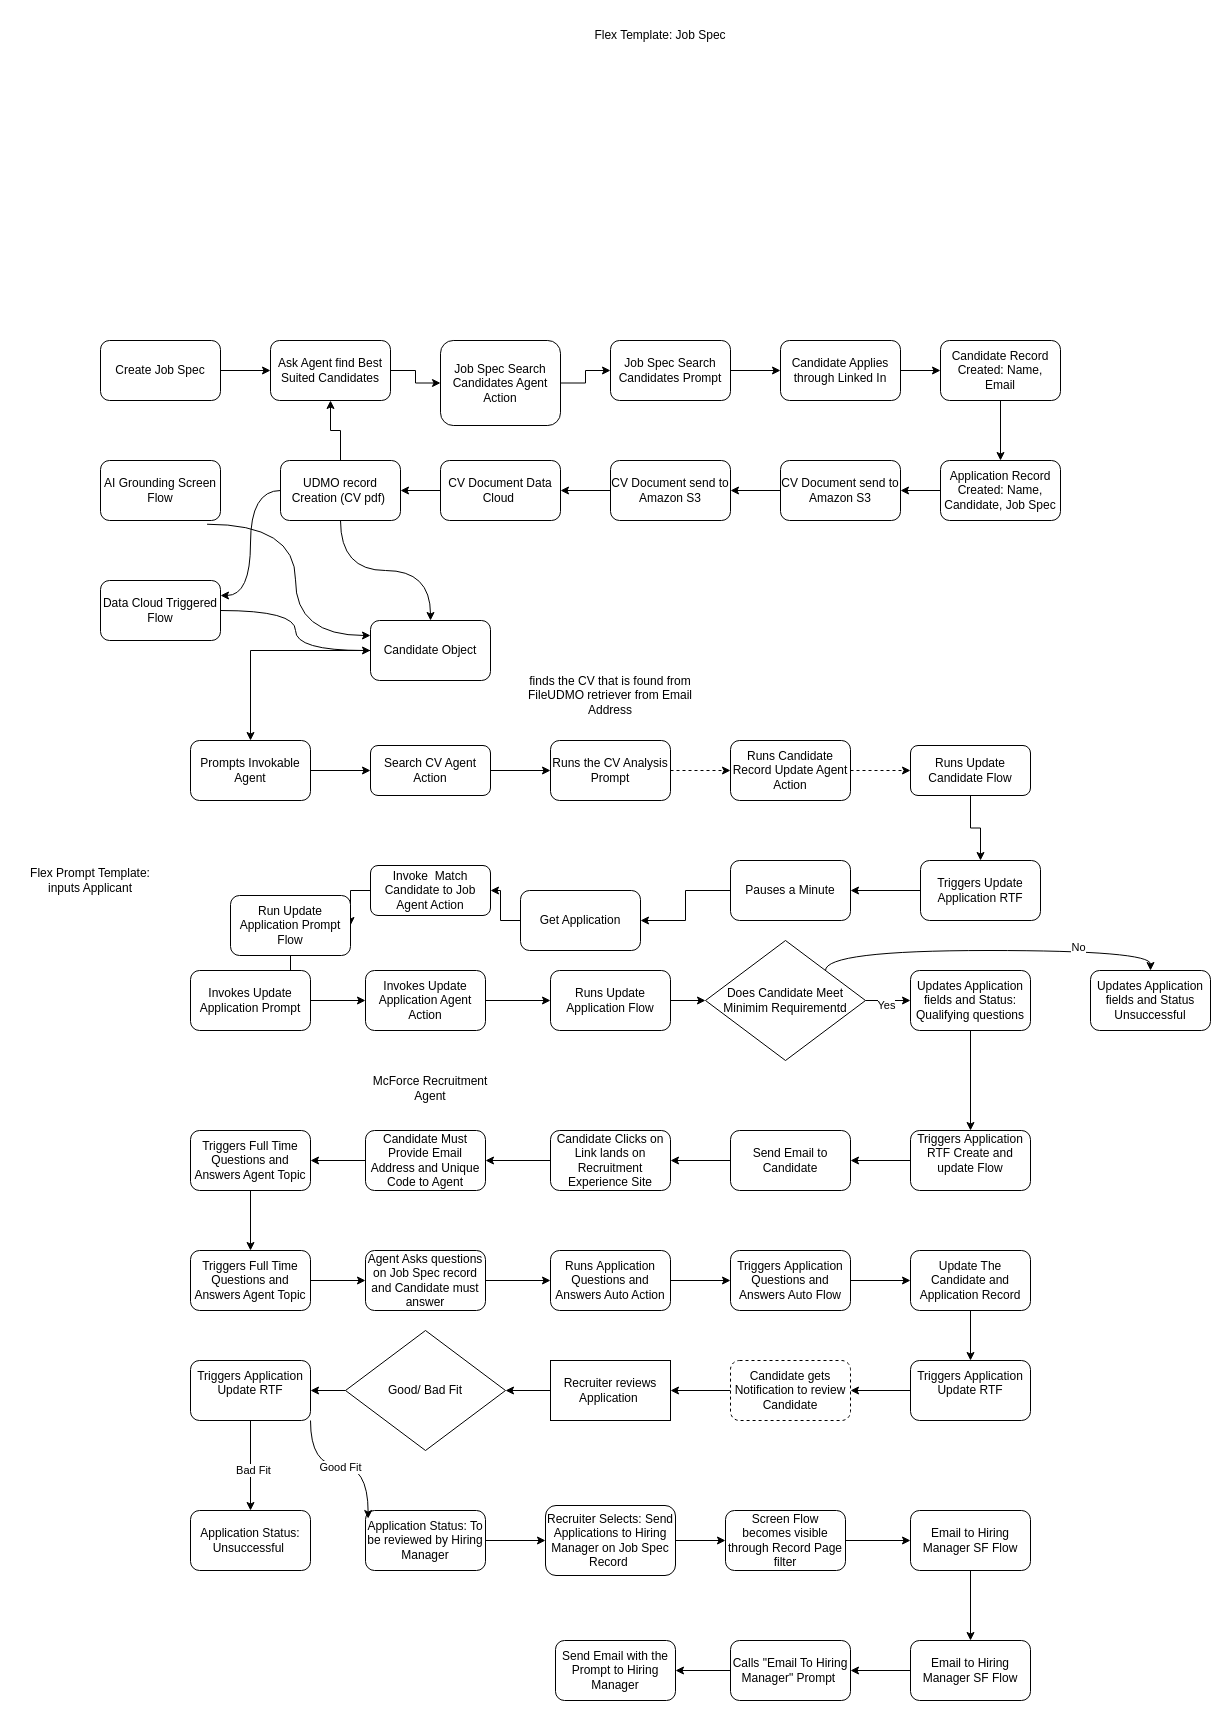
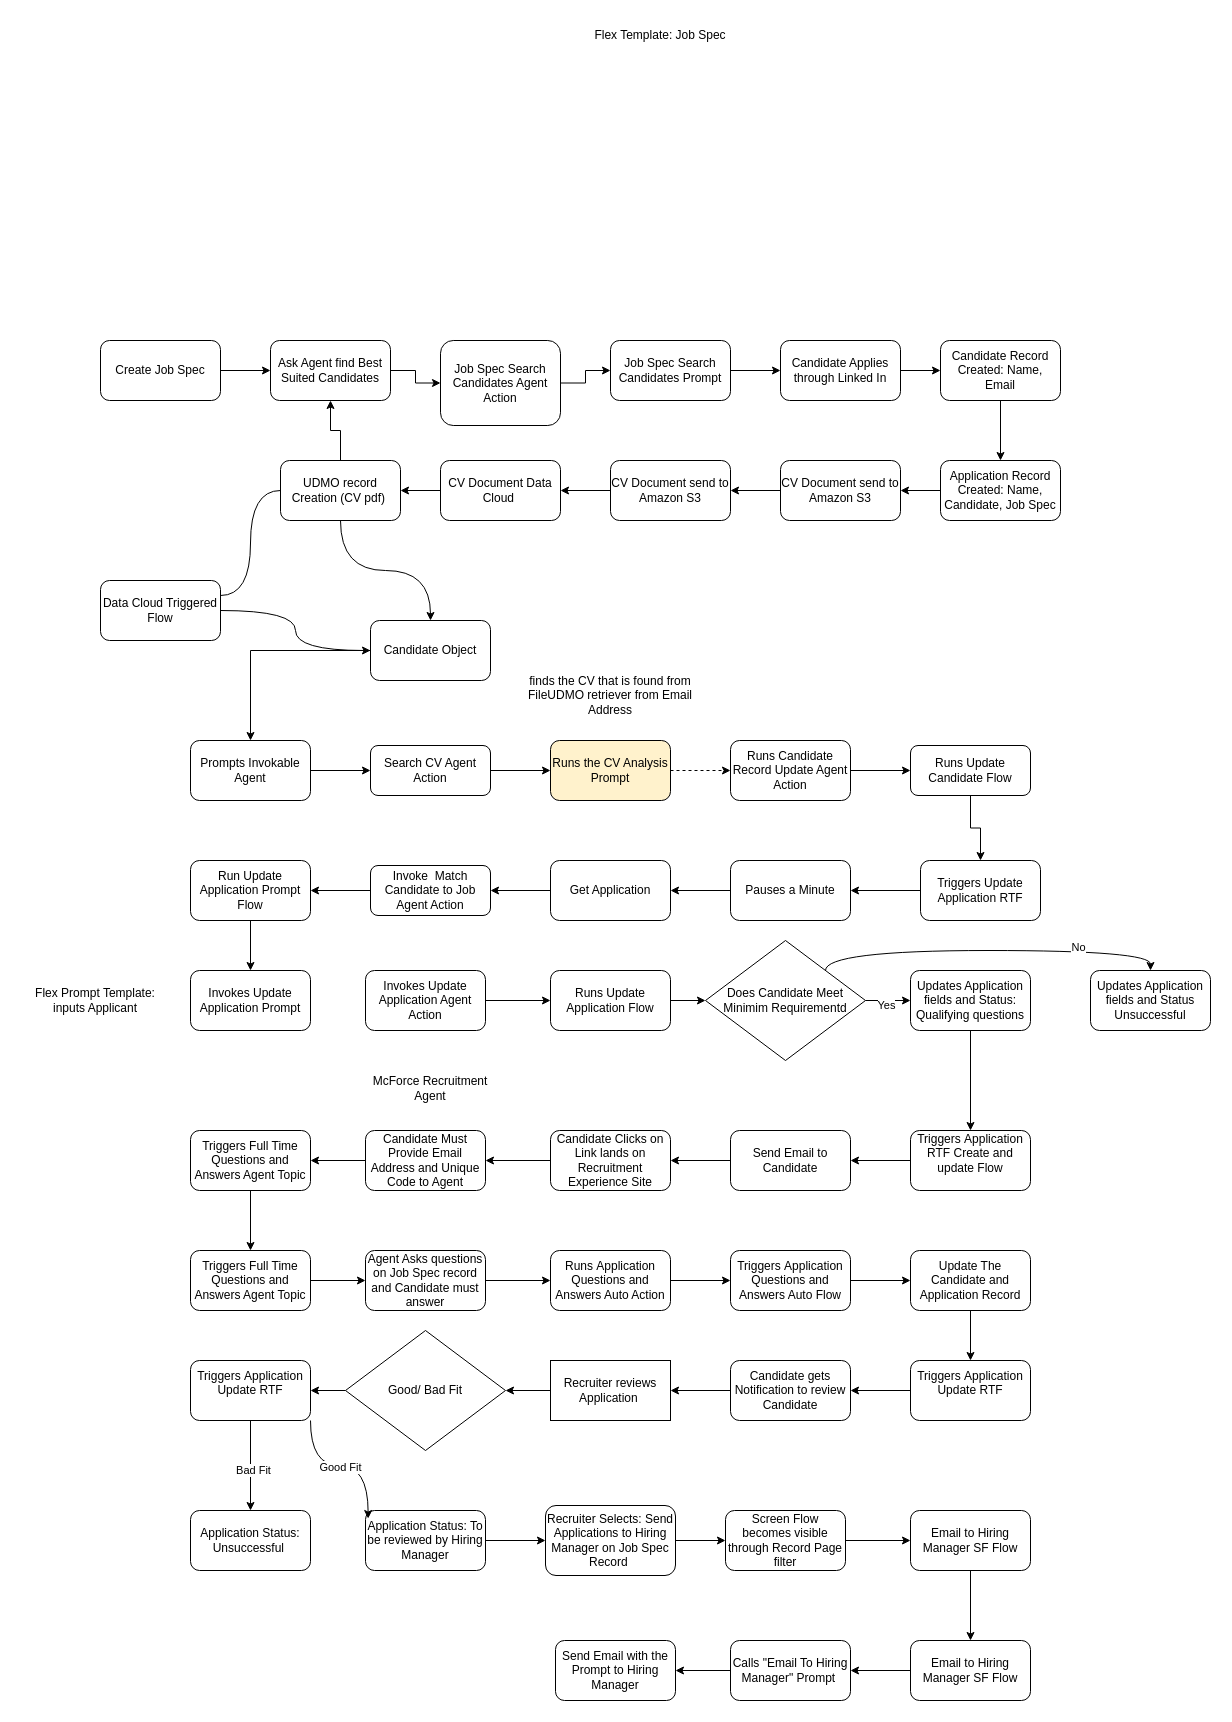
node "AI Grounding Screen Flow": removed
edge "AI Grounding Screen Flow" -> "Candidate Object": removed
edge "UDMO record Creation (CV pdf)" -> "Data Cloud Triggered Flow": arrowhead classic -> none
node "Runs the CV Analysis Prompt": fillcolor #ffffff -> #fff2cc
edge "Runs Candidate Record Update Agent Action" -> "Runs Update Candidate Flow": style dashed -> solid
node "Flex Prompt Template: inputs Applicant": moved (91, 881) -> (96, 1001)
node "Get Application": moved (581, 921) -> (611, 891)
node "Run Update Application Prompt Flow": moved (291, 926) -> (251, 891)
edge "Invokes Update Application Prompt" -> "Invokes Update Application Agent Action": removed
node "Candidate gets Notification to review Candidate": style dashed -> solid
